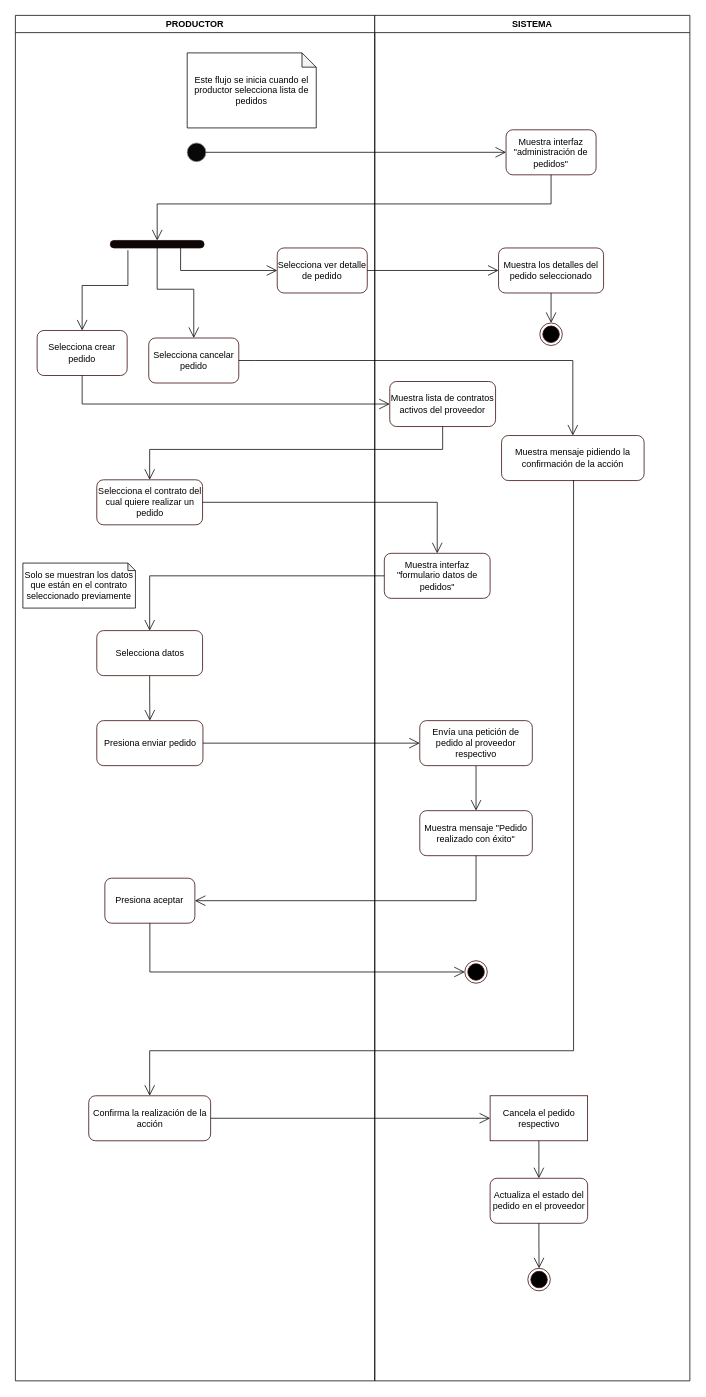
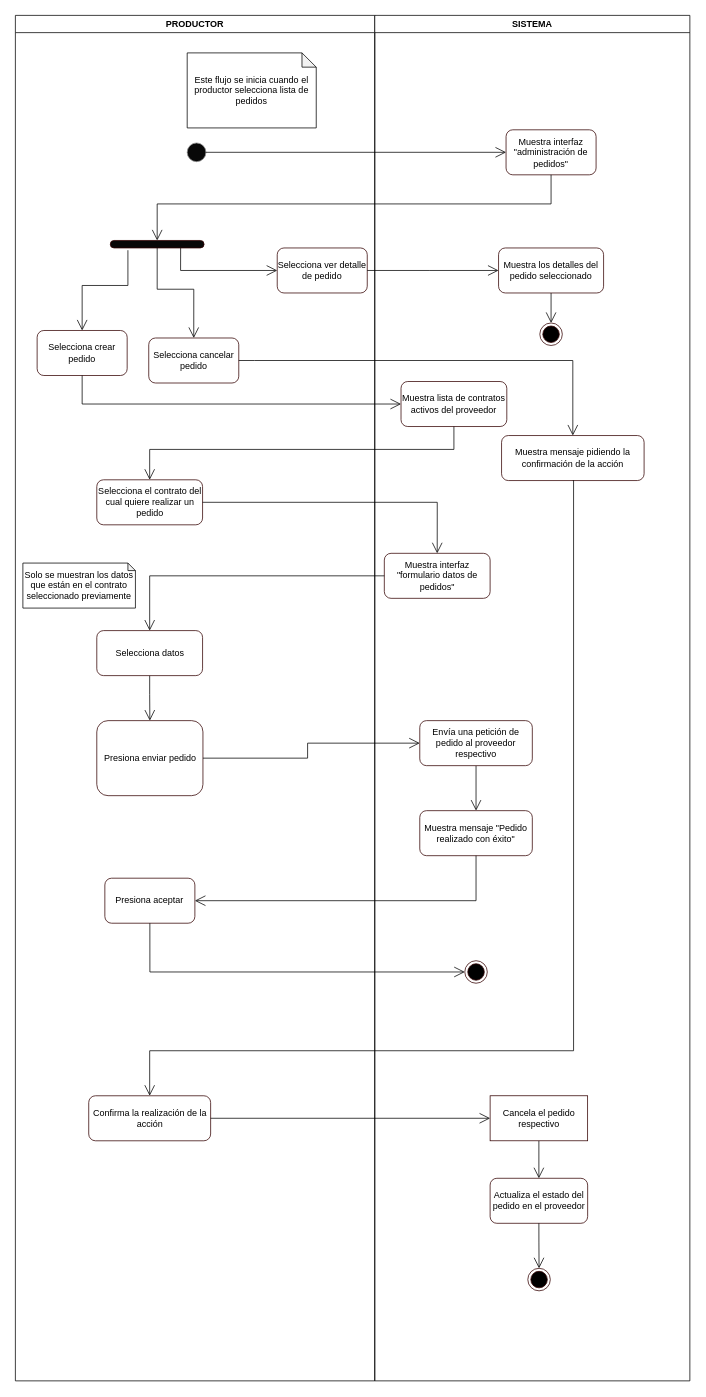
node "Muestra lista de contratos activos del proveedor": moved (443, 404) -> (454, 404)
node "Presiona enviar pedido": size 106x45 -> 106x75
